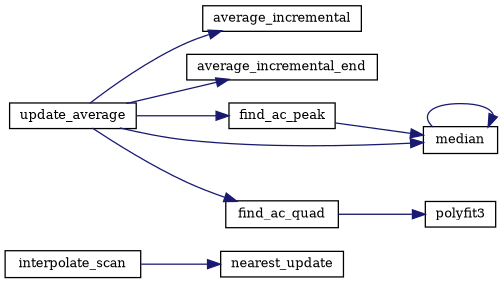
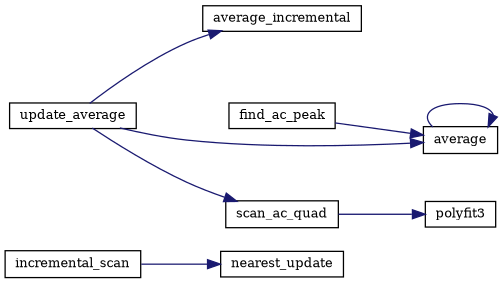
node "average_incremental_end": removed
edge "update_average" -> "find_ac_peak": removed
node "median": label "median" -> "average"
node "find_ac_quad": label "find_ac_quad" -> "scan_ac_quad"
node "interpolate_scan": label "interpolate_scan" -> "incremental_scan"
